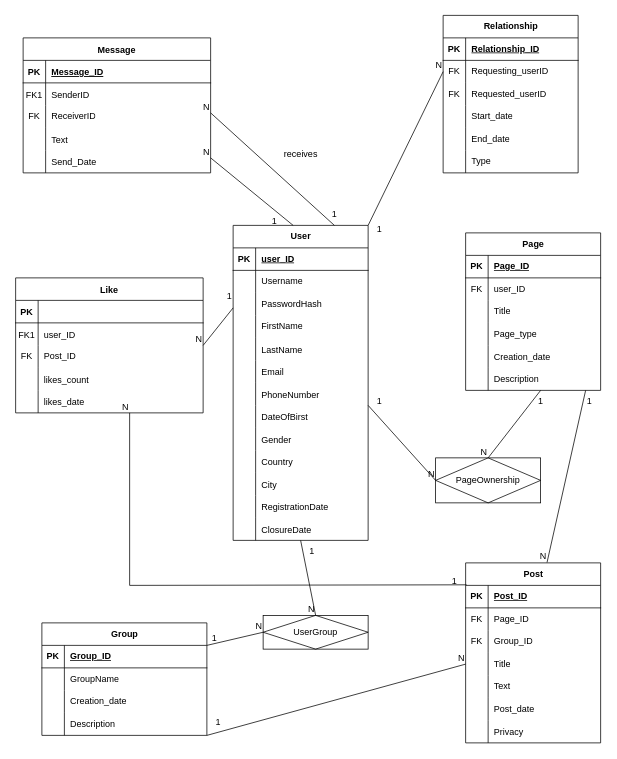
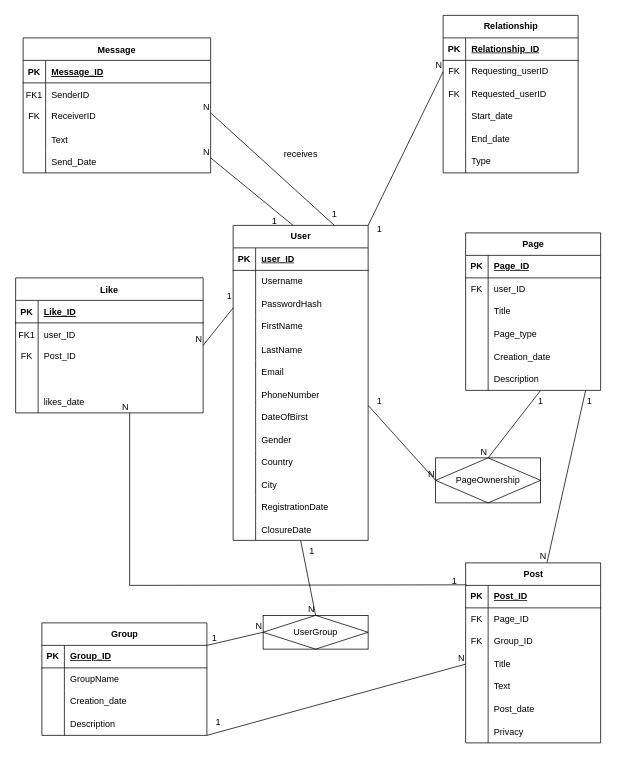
node "Like_ID": added
node "likes_count": removed
